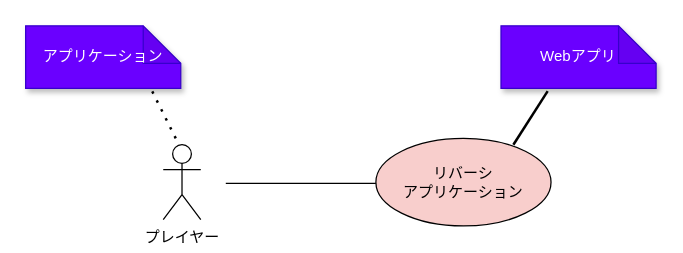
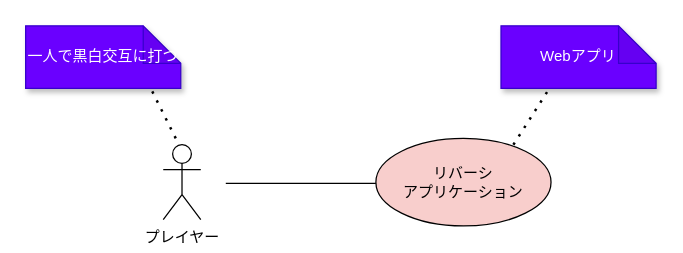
node "アプリケーション": label "アプリケーション" -> "一人で黒白交互に打つ"
edge "Webアプリ" -- "リバーシ アプリケーション": style solid -> dashed
